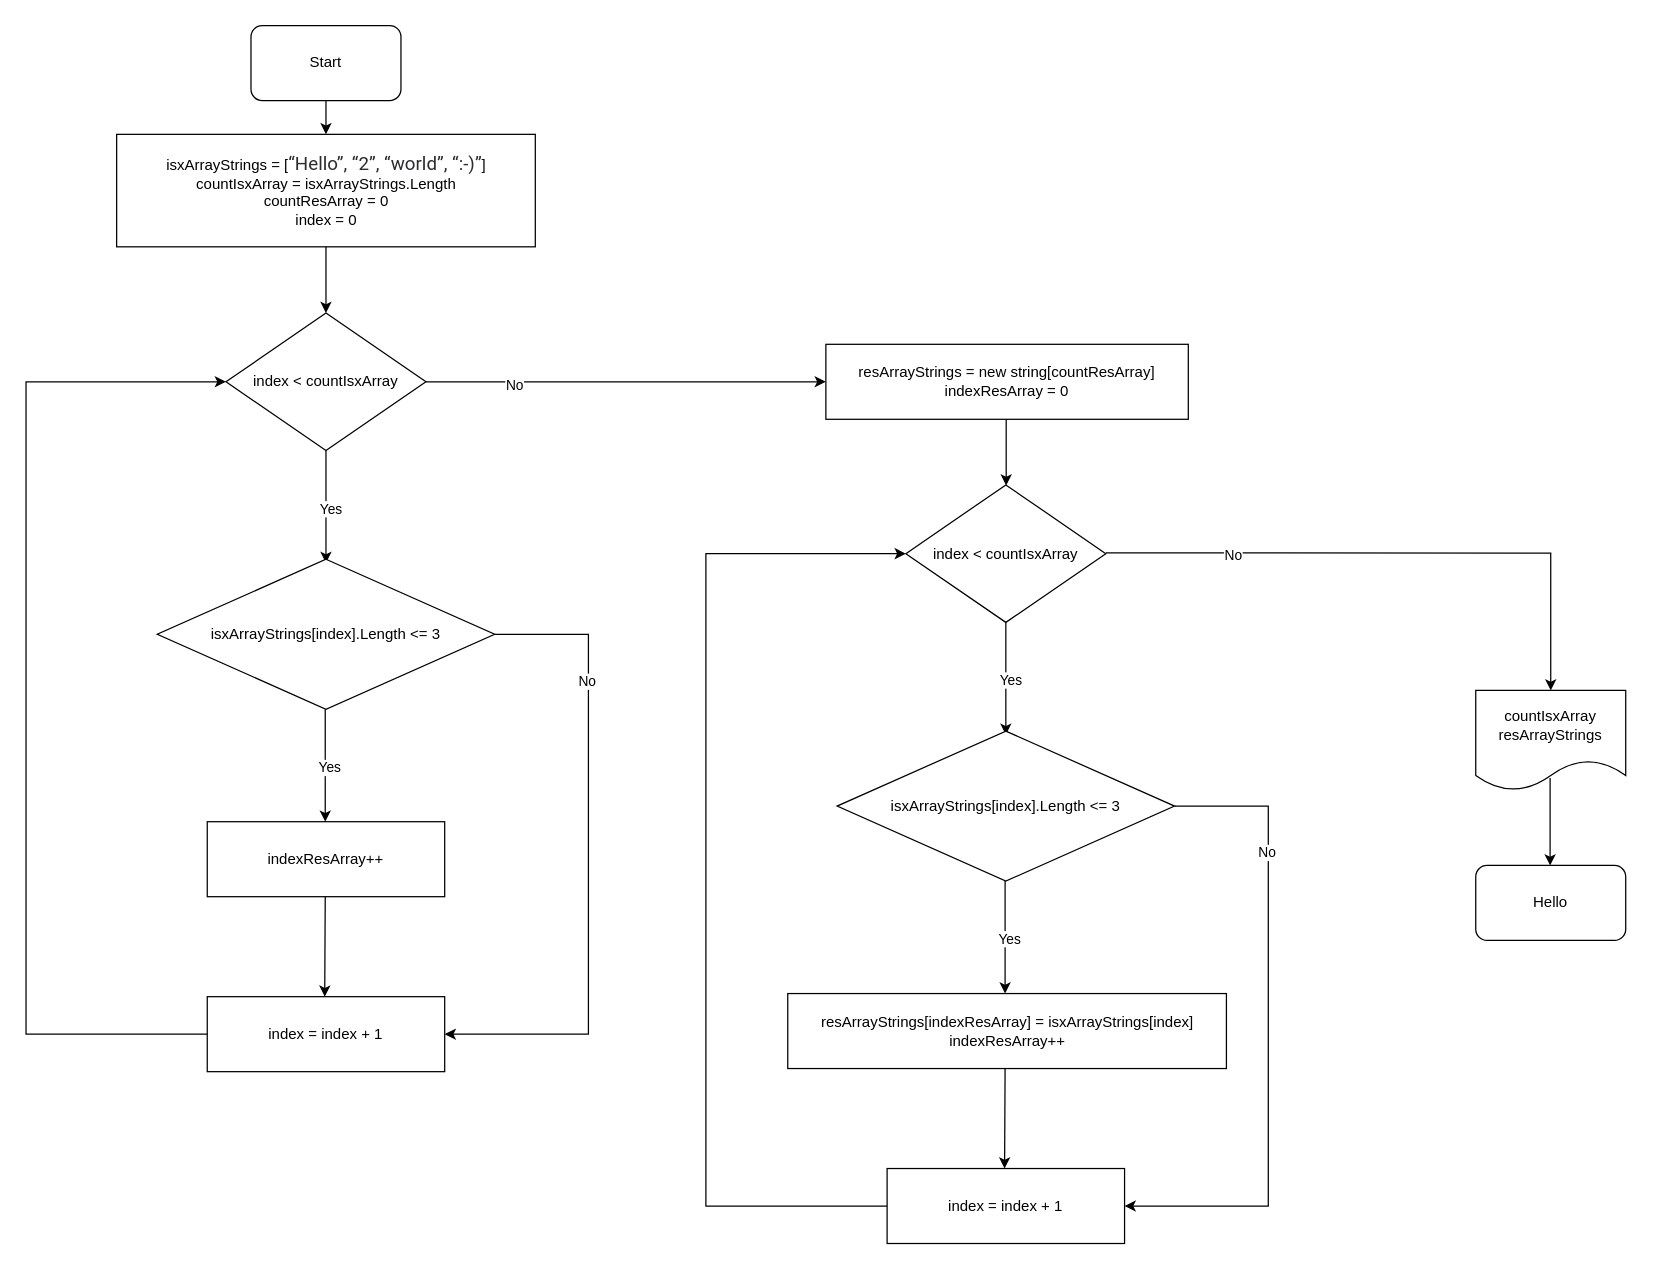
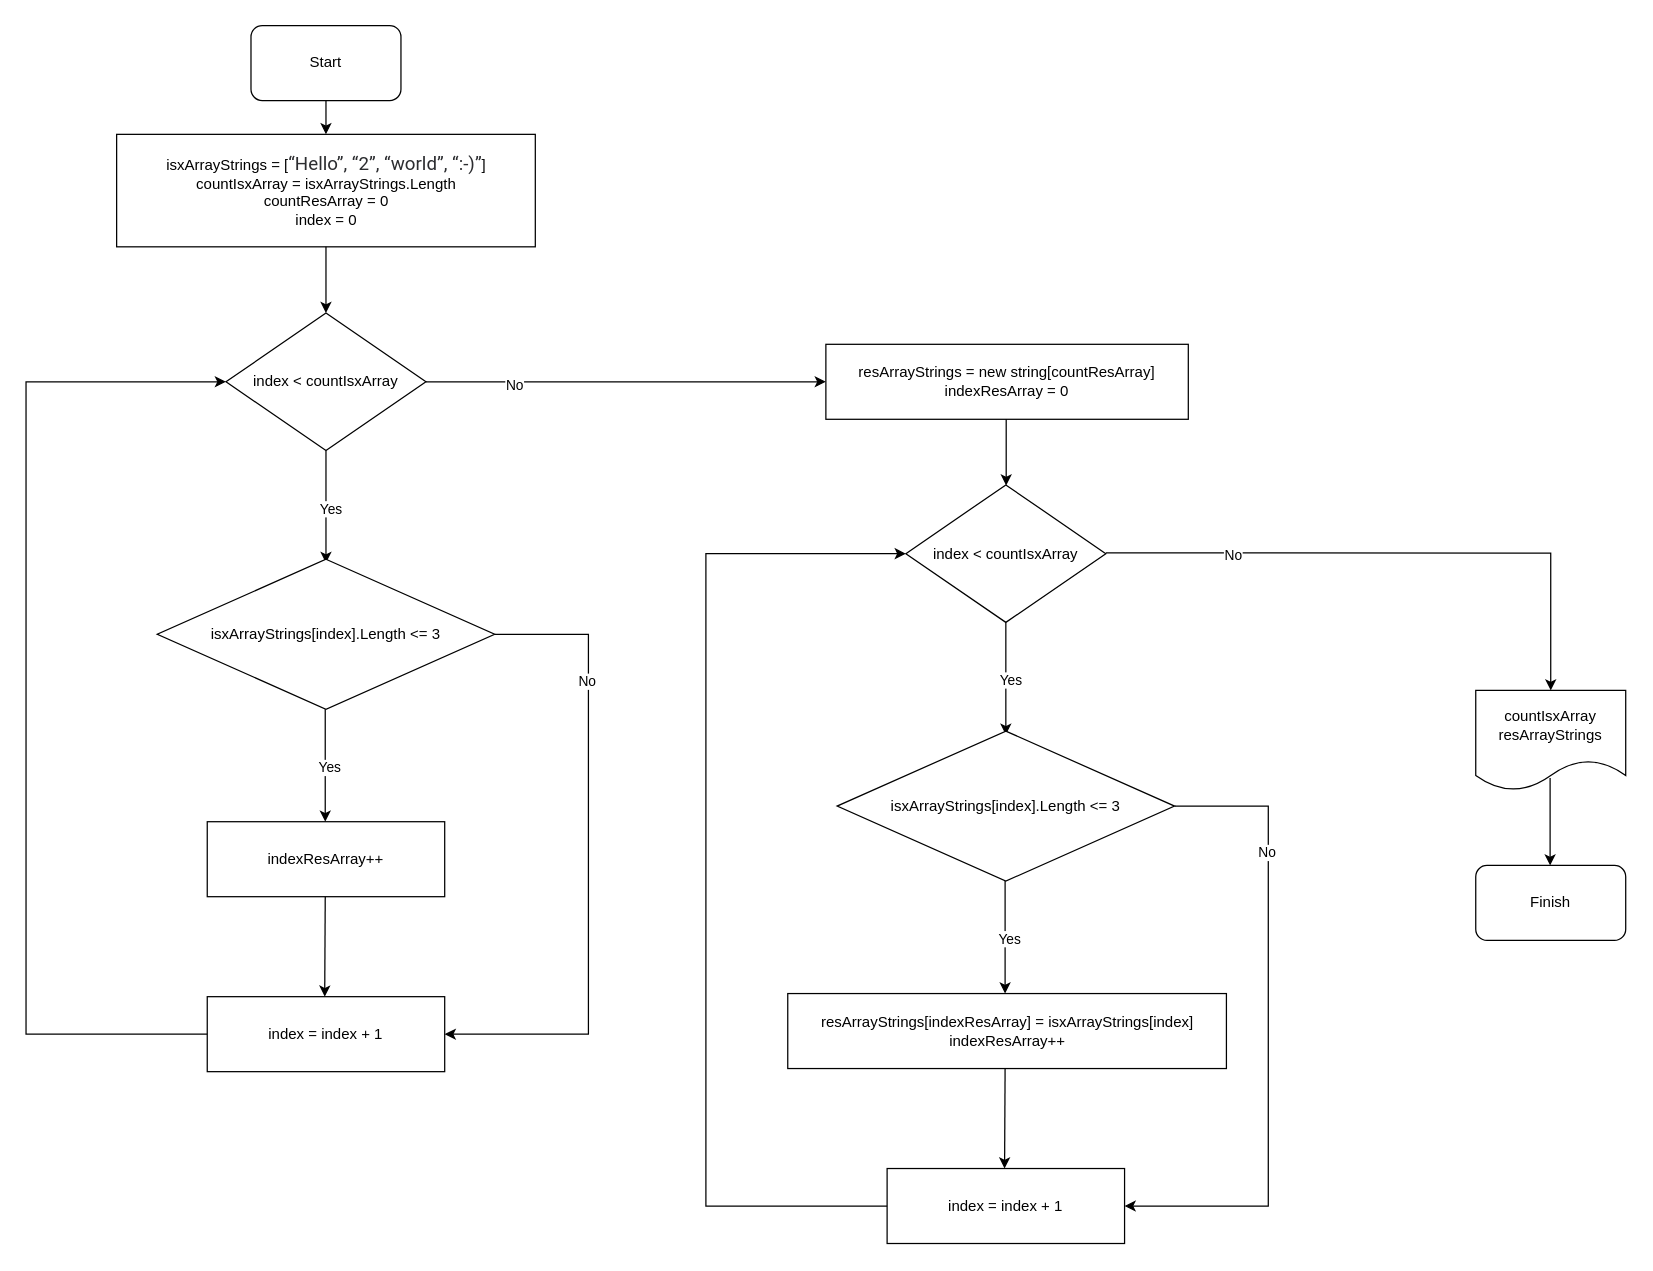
node "Hello": label "Hello" -> "Finish"
